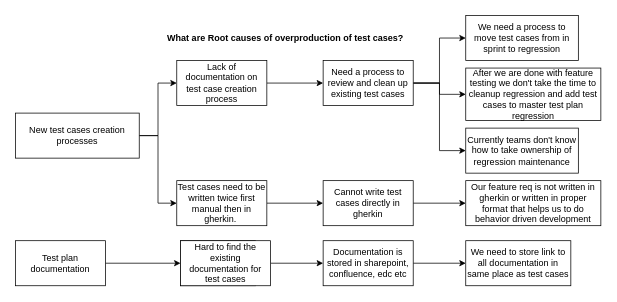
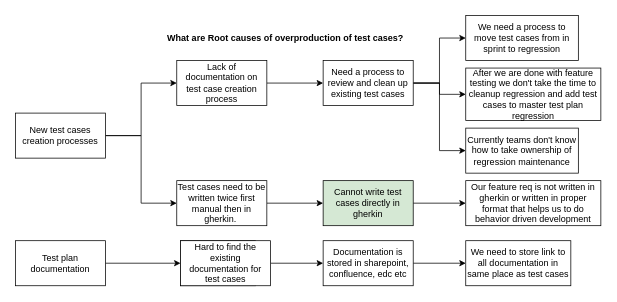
node "New test cases creation processes": size 124x45 -> 90x45
node "Cannot write test cases directly in gherkin": fillcolor #ffffff -> #d5e8d4
